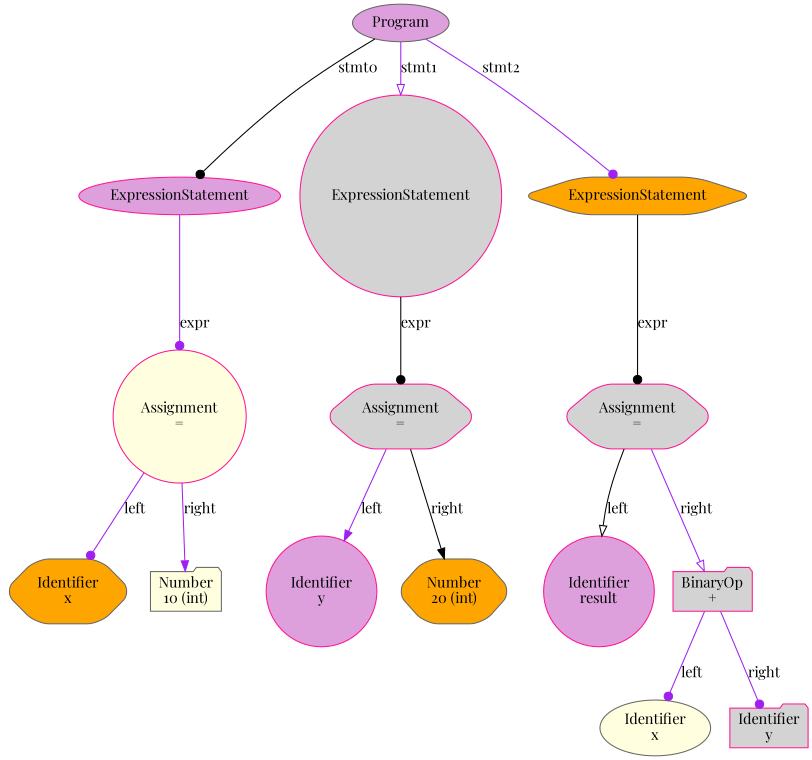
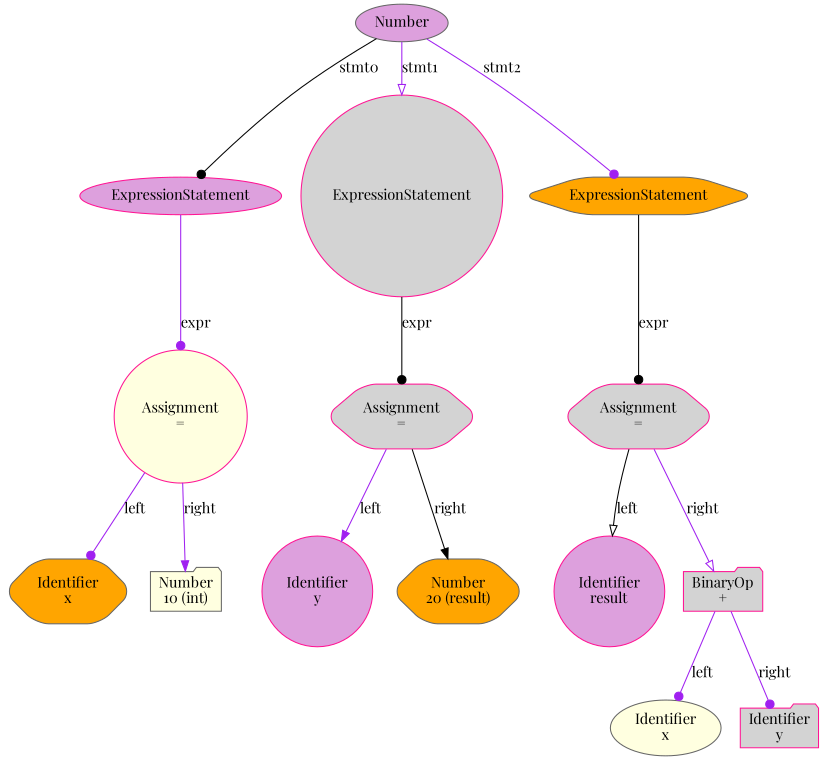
node "Program": label "Program" -> "Number"
node "Number 20 (int)": label "Number 20 (int)" -> "Number 20 (result)"
